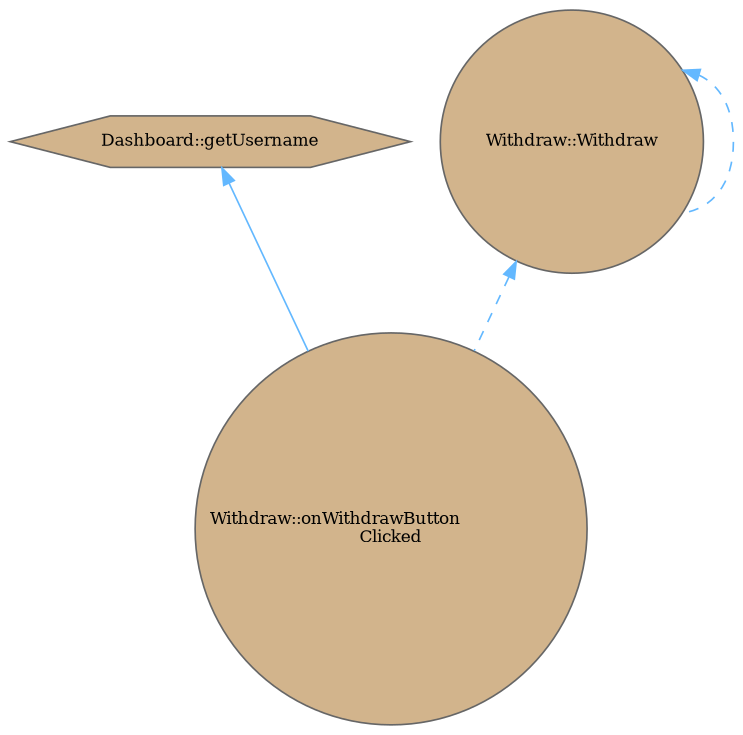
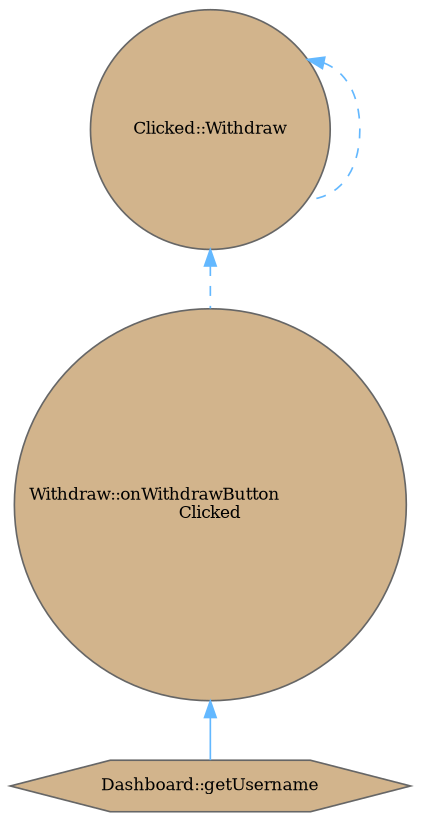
node "Withdraw::Withdraw": label "Withdraw::Withdraw" -> "Clicked::Withdraw"
edge "Withdraw::onWithdrawButton Clicked" -> "Dashboard::getUsername": reversed
